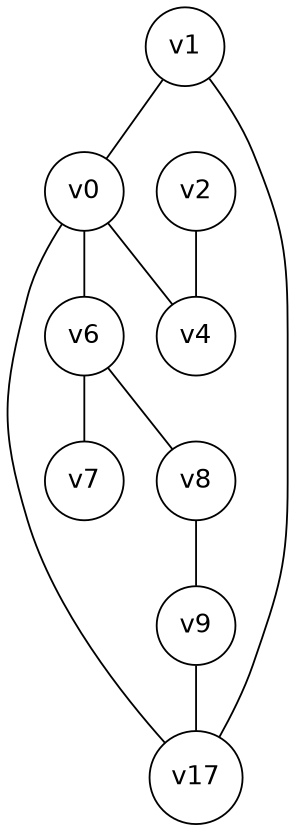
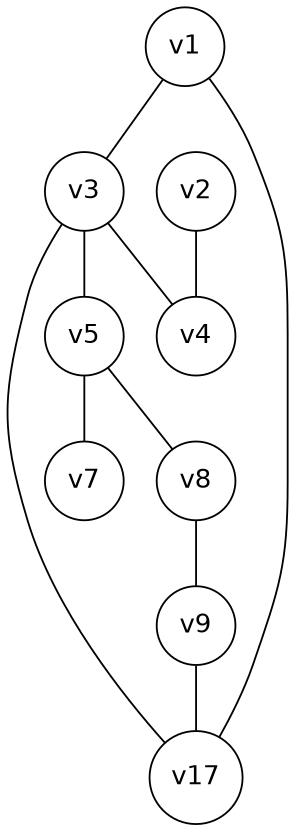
node "v0": label "v0" -> "v3"
node "v6": label "v6" -> "v5"
